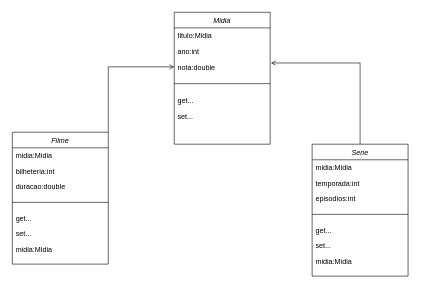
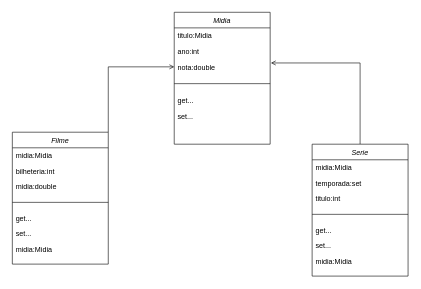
node "temporada:int": label "temporada:int" -> "temporada:set"
node "duracao:double": label "duracao:double" -> "midia:double"
node "episodios:int": label "episodios:int" -> "titulo:int"
